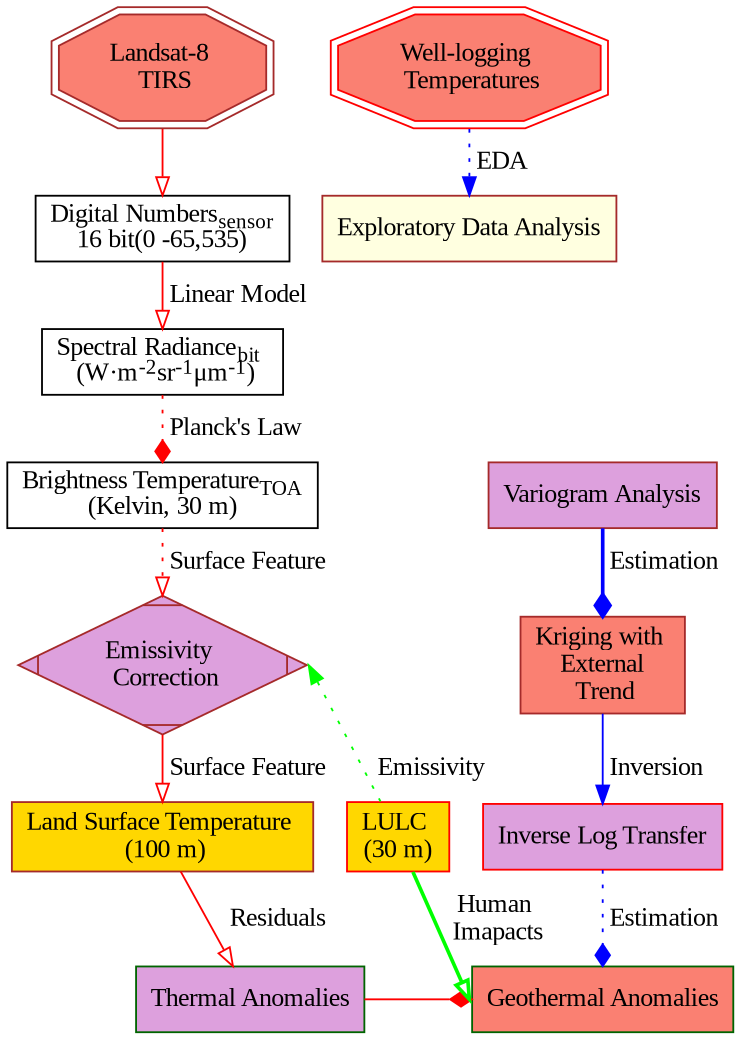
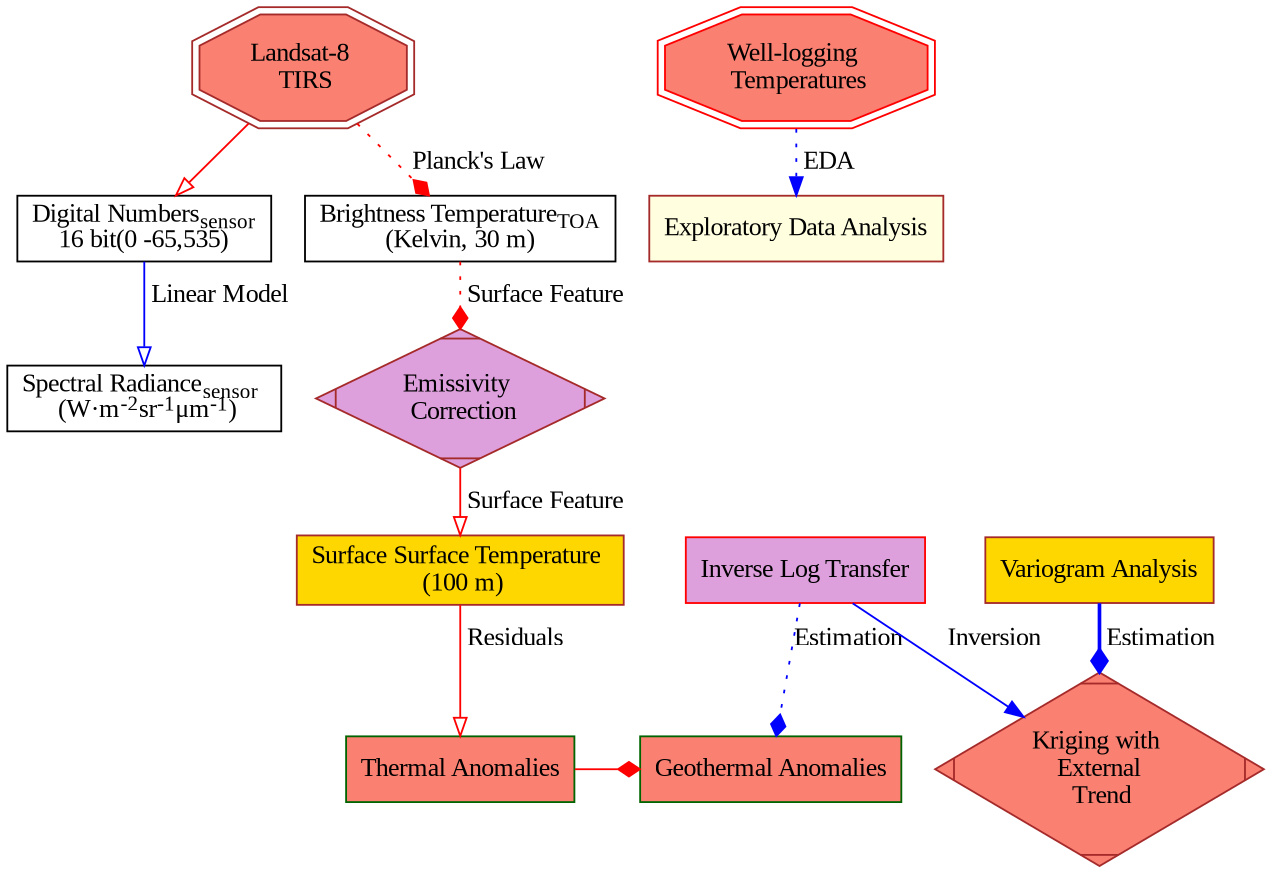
edge "Digital Numbers" -> "Spectral Radiance": color red -> blue
node "Spectral Radiance": text "bit" -> "sensor"
edge "Spectral Radiance" -> "Brightness Temperature": now "Landsat-8 TIRS" -> "Brightness Temperature"
node "Variogram Analysis": fillcolor plum -> gold
edge "Brightness Temperature" -> "Emissivity Correction": arrowhead onormal -> diamond
node "Kriging with External Trend": shape box -> Mdiamond
edge "Kriging with External Trend" -> "Inverse Log Transfer": reversed
node "Land Surface Temperature (100 m)": label "Land Surface Temperature (100 m)" -> "Surface Surface Temperature (100 m)"
node "LULC (30 m)": removed
node "Thermal Anomalies": fillcolor plum -> salmon
